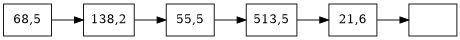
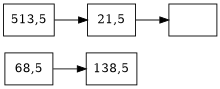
node "138,2": label "138,2" -> "138,5"
node "55,5": removed
node "21,6": label "21,6" -> "21,5"
